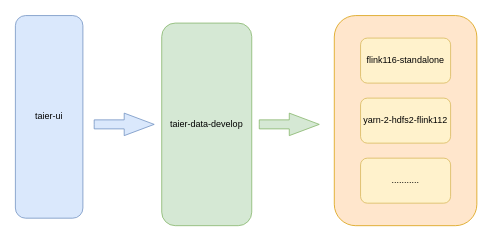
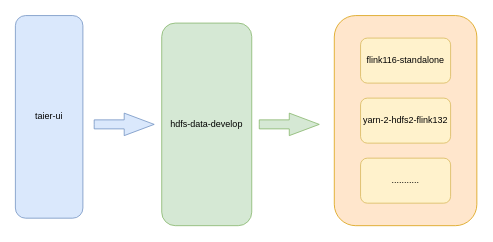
node "yarn-2-hdfs2-flink112": label "yarn-2-hdfs2-flink112" -> "yarn-2-hdfs2-flink132"
node "taier-data-develop": label "taier-data-develop" -> "hdfs-data-develop"
